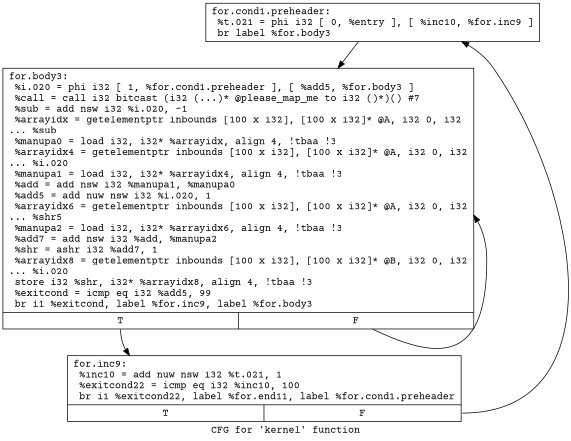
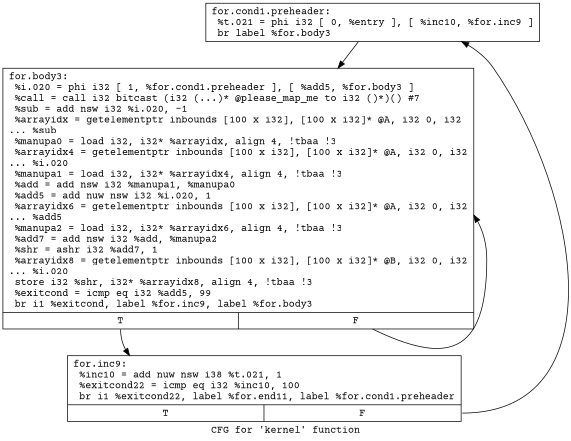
node "for.body3:": text "... %shr5" -> "... %add5"
node "for.inc9:": text "%inc10 = add nuw nsw i32 %t.021, 1" -> "%inc10 = add nuw nsw i38 %t.021, 1"
